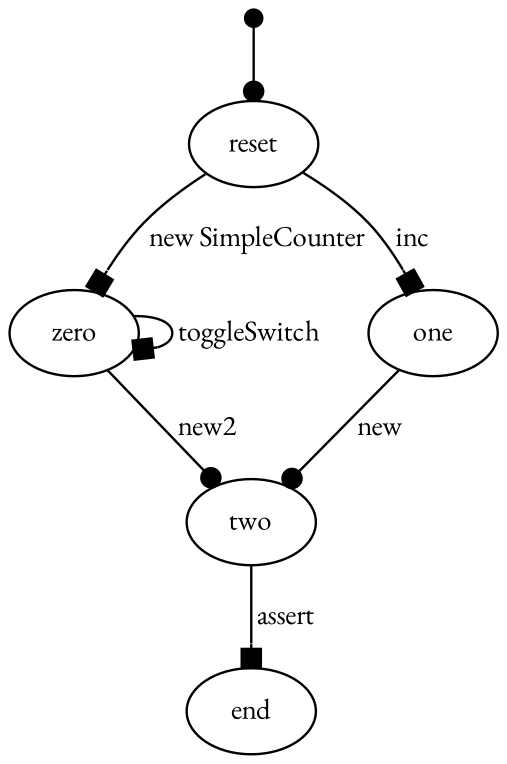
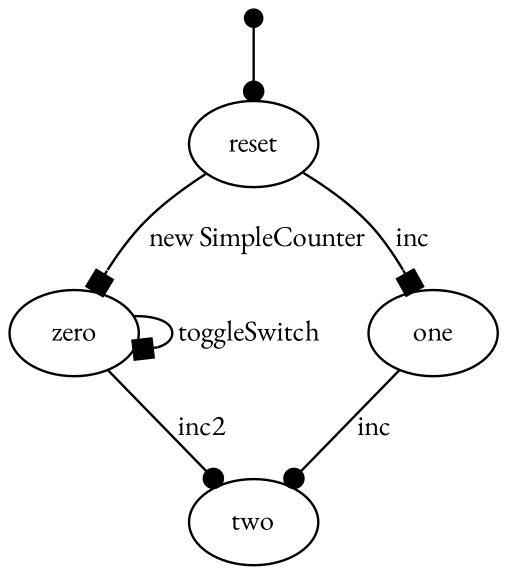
edge "zero" -> "two": label " new2 " -> " inc2 "
edge "one" -> "two": label " new " -> " inc "
node "end": removed
